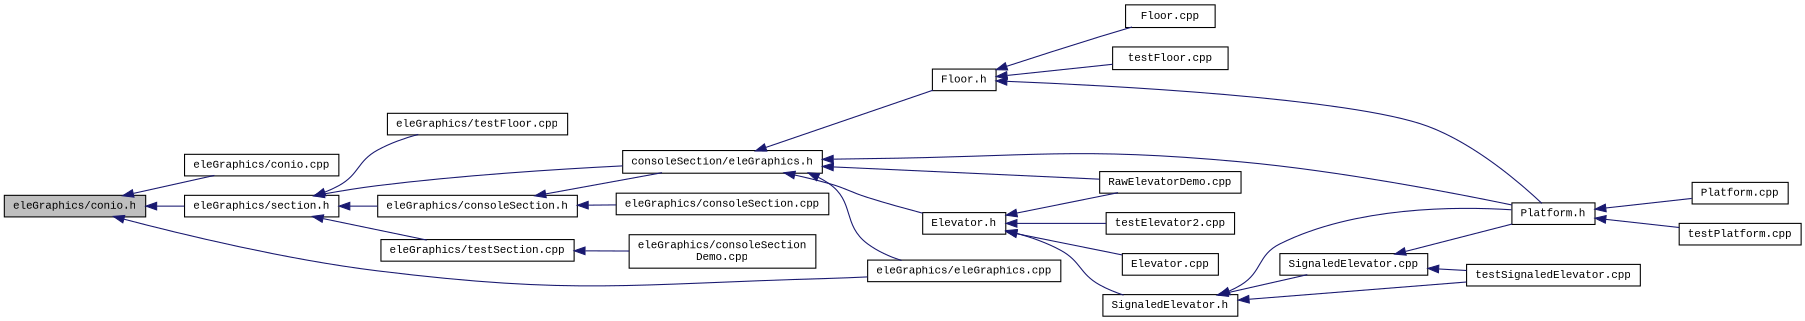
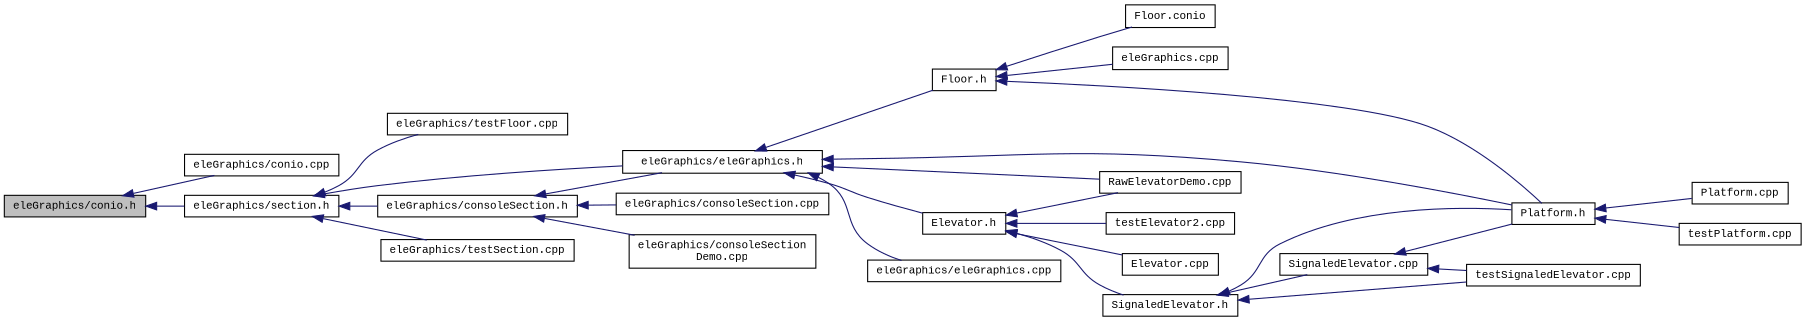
node "Floor.cpp": label "Floor.cpp" -> "Floor.conio"
node "testFloor.cpp": label "testFloor.cpp" -> "eleGraphics.cpp"
node "consoleSection/eleGraphics.h": label "consoleSection/eleGraphics.h" -> "eleGraphics/eleGraphics.h"
edge "eleGraphics/consoleSection Demo.cpp" -> "eleGraphics/testSection.cpp": now "eleGraphics/consoleSection Demo.cpp" -> "eleGraphics/consoleSection.h"
edge "eleGraphics/eleGraphics.cpp" -> "eleGraphics/conio.h": removed
